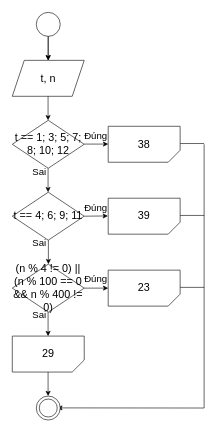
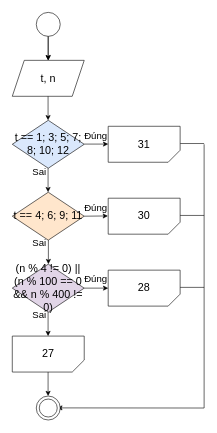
node "t == 1; 3; 5; 7; 8; 10; 12": fillcolor #ffffff -> #dae8fc
node "38": label "38" -> "31"
node "t == 4; 6; 9; 11": fillcolor #ffffff -> #ffe6cc
node "39": label "39" -> "30"
node "(n % 4 != 0) || (n % 100 == 0 && n % 400 != 0)": fillcolor #ffffff -> #e1d5e7
node "23": label "23" -> "28"
node "29": label "29" -> "27"
